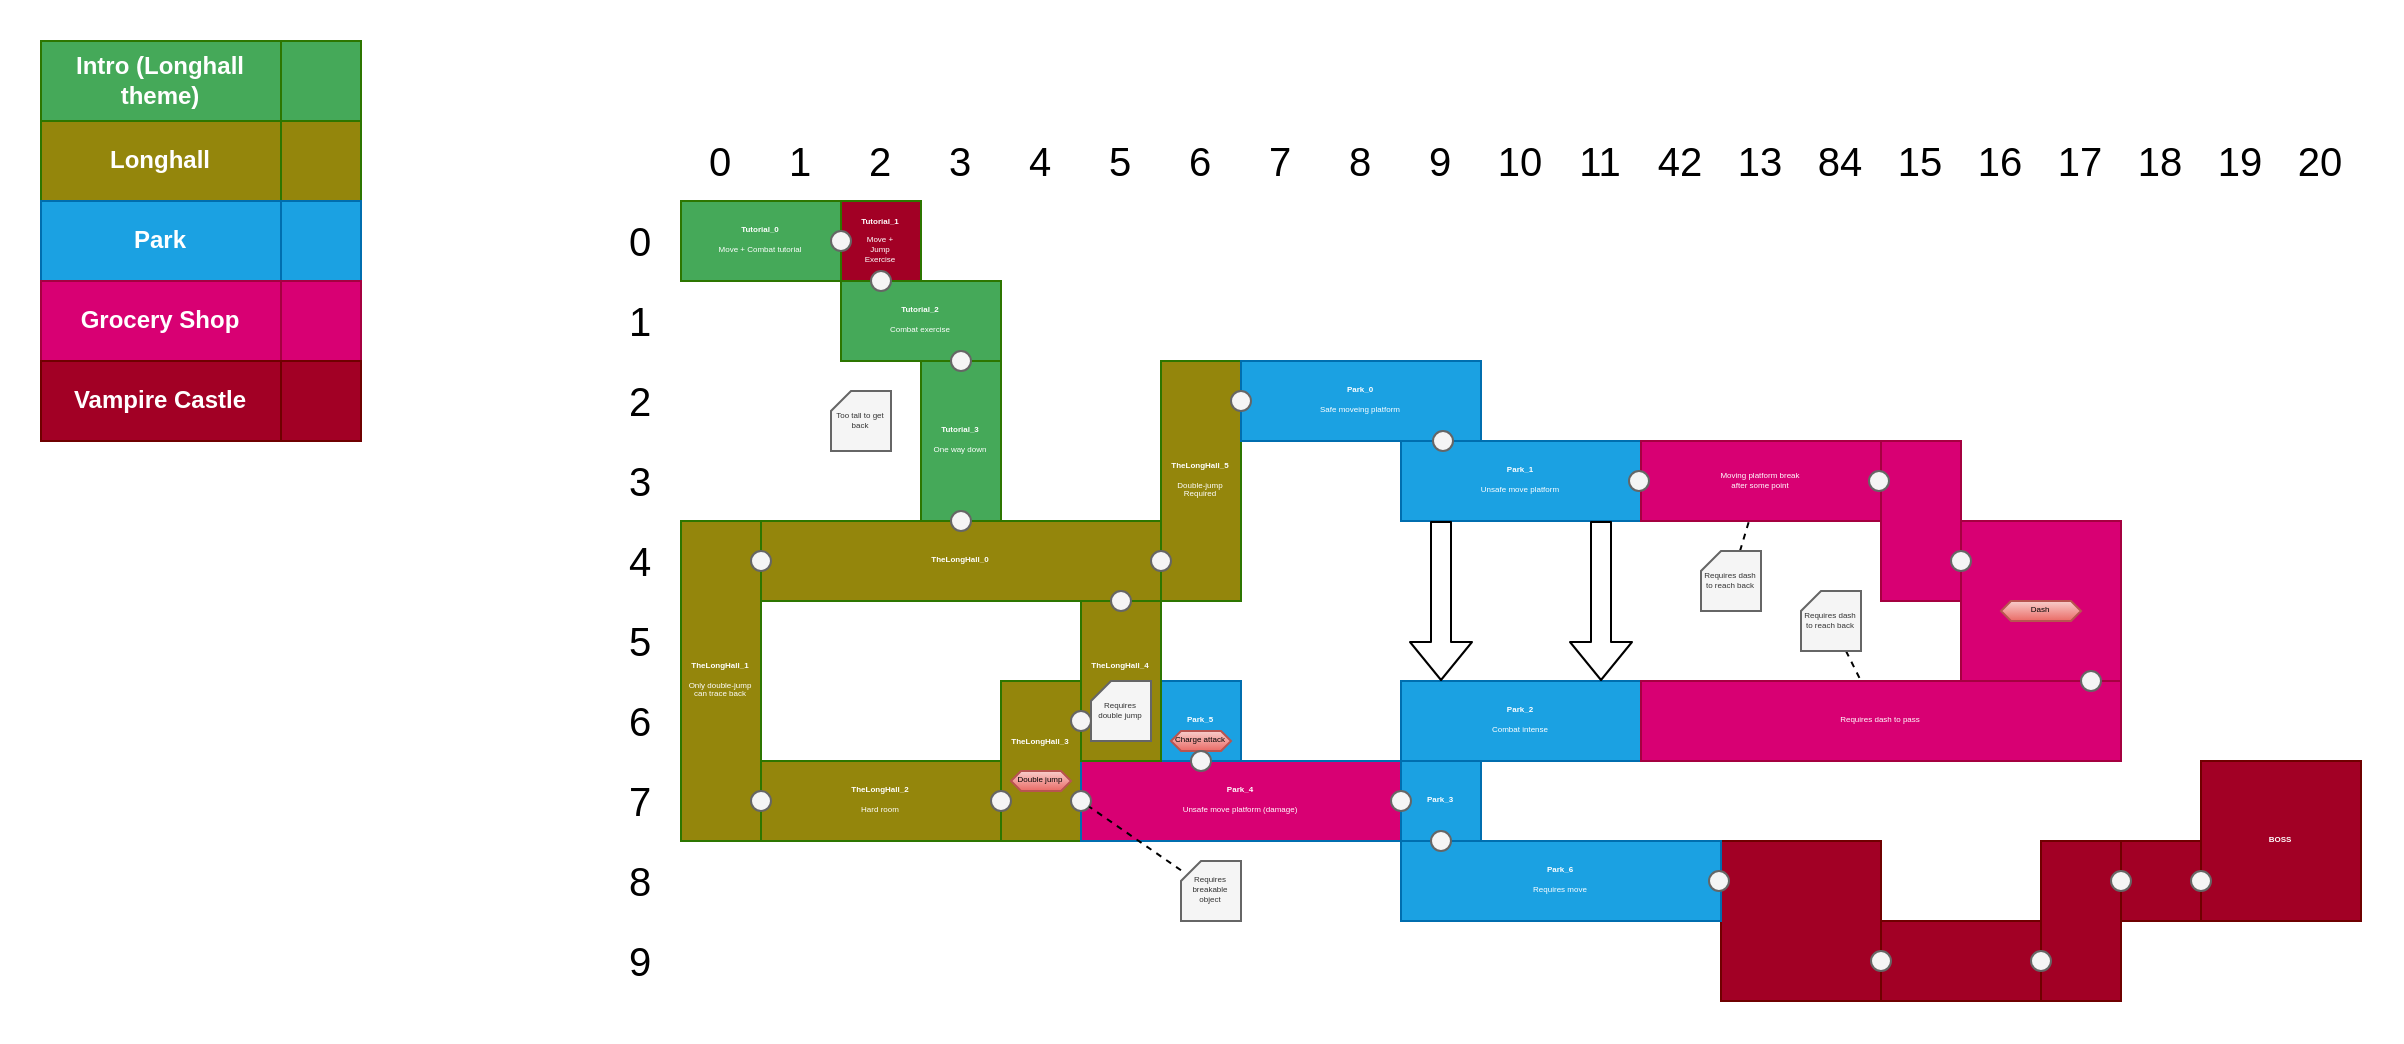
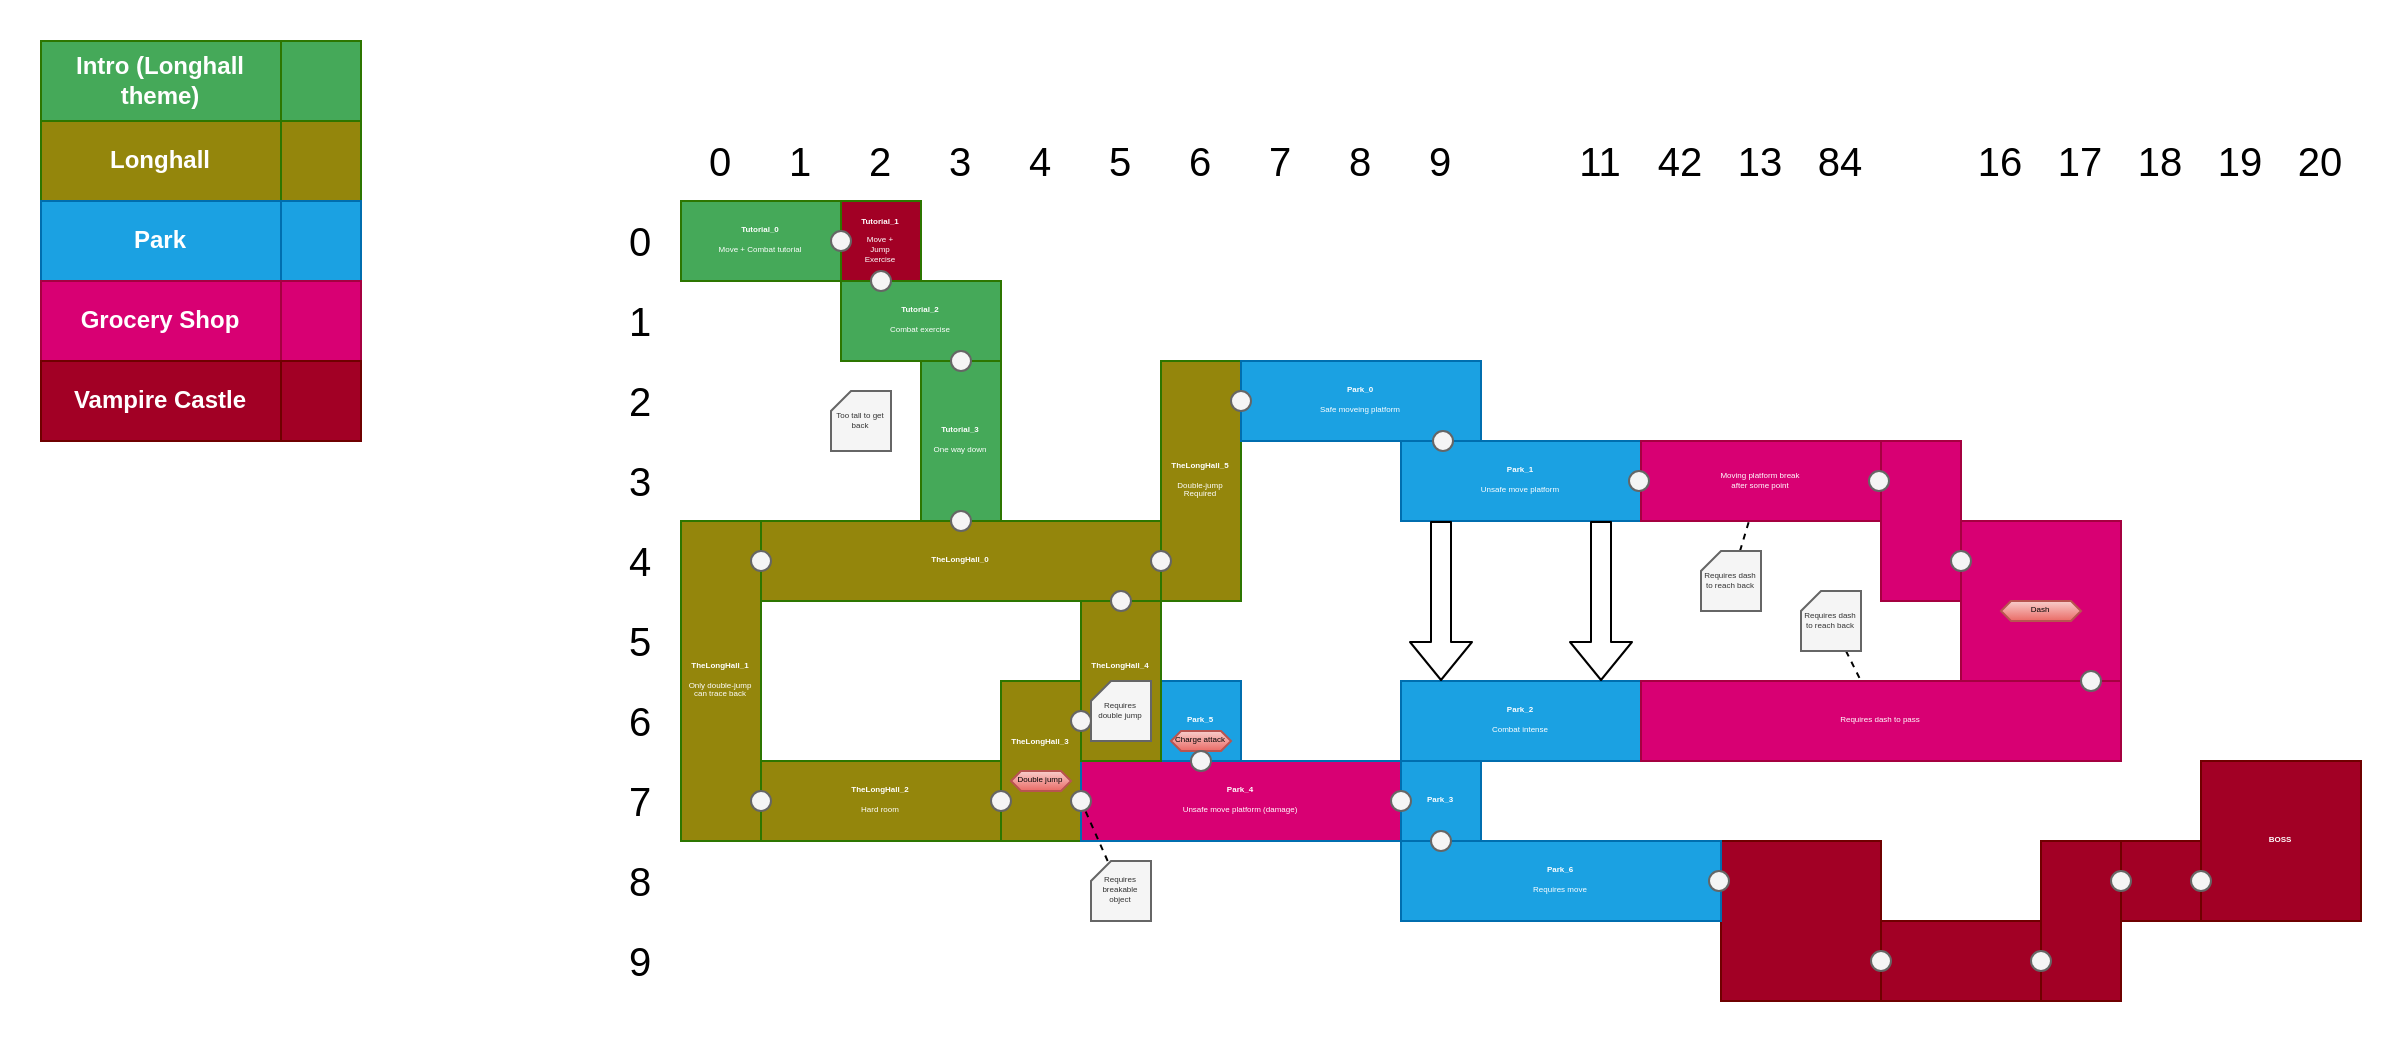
node "10": removed
node "15": removed
node "Requires breakable object": moved (1211, 891) -> (1121, 891)
